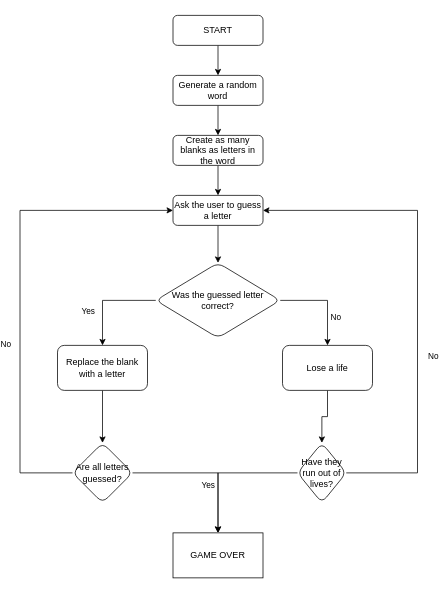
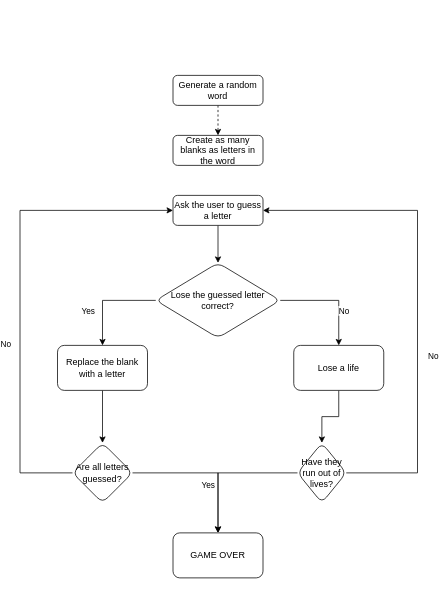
node "START": removed
edge "START" -> "Generate a random word": removed
edge "Generate a random word" -> "Create as many blanks as letters in the word": style solid -> dashed
edge "Create as many blanks as letters in the word" -> "Ask the user to guess a letter": removed
node "Was the guessed letter correct?": label "Was the guessed letter correct?" -> "Lose the guessed letter correct?"
node "Lose a life": moved (327, 368) -> (339, 368)
node "GAME OVER": shape rectangle -> rounded rectangle
